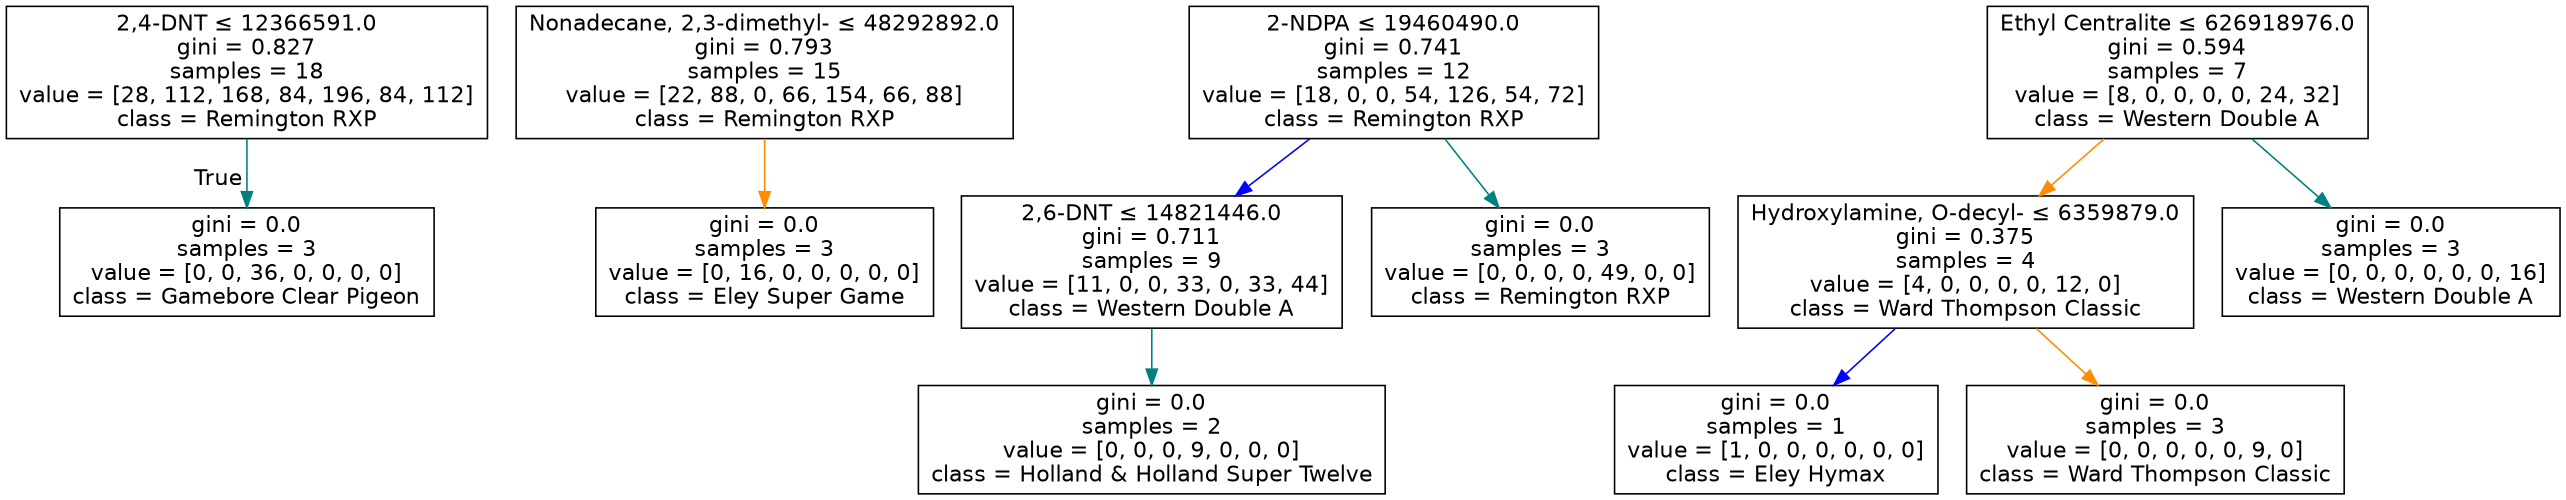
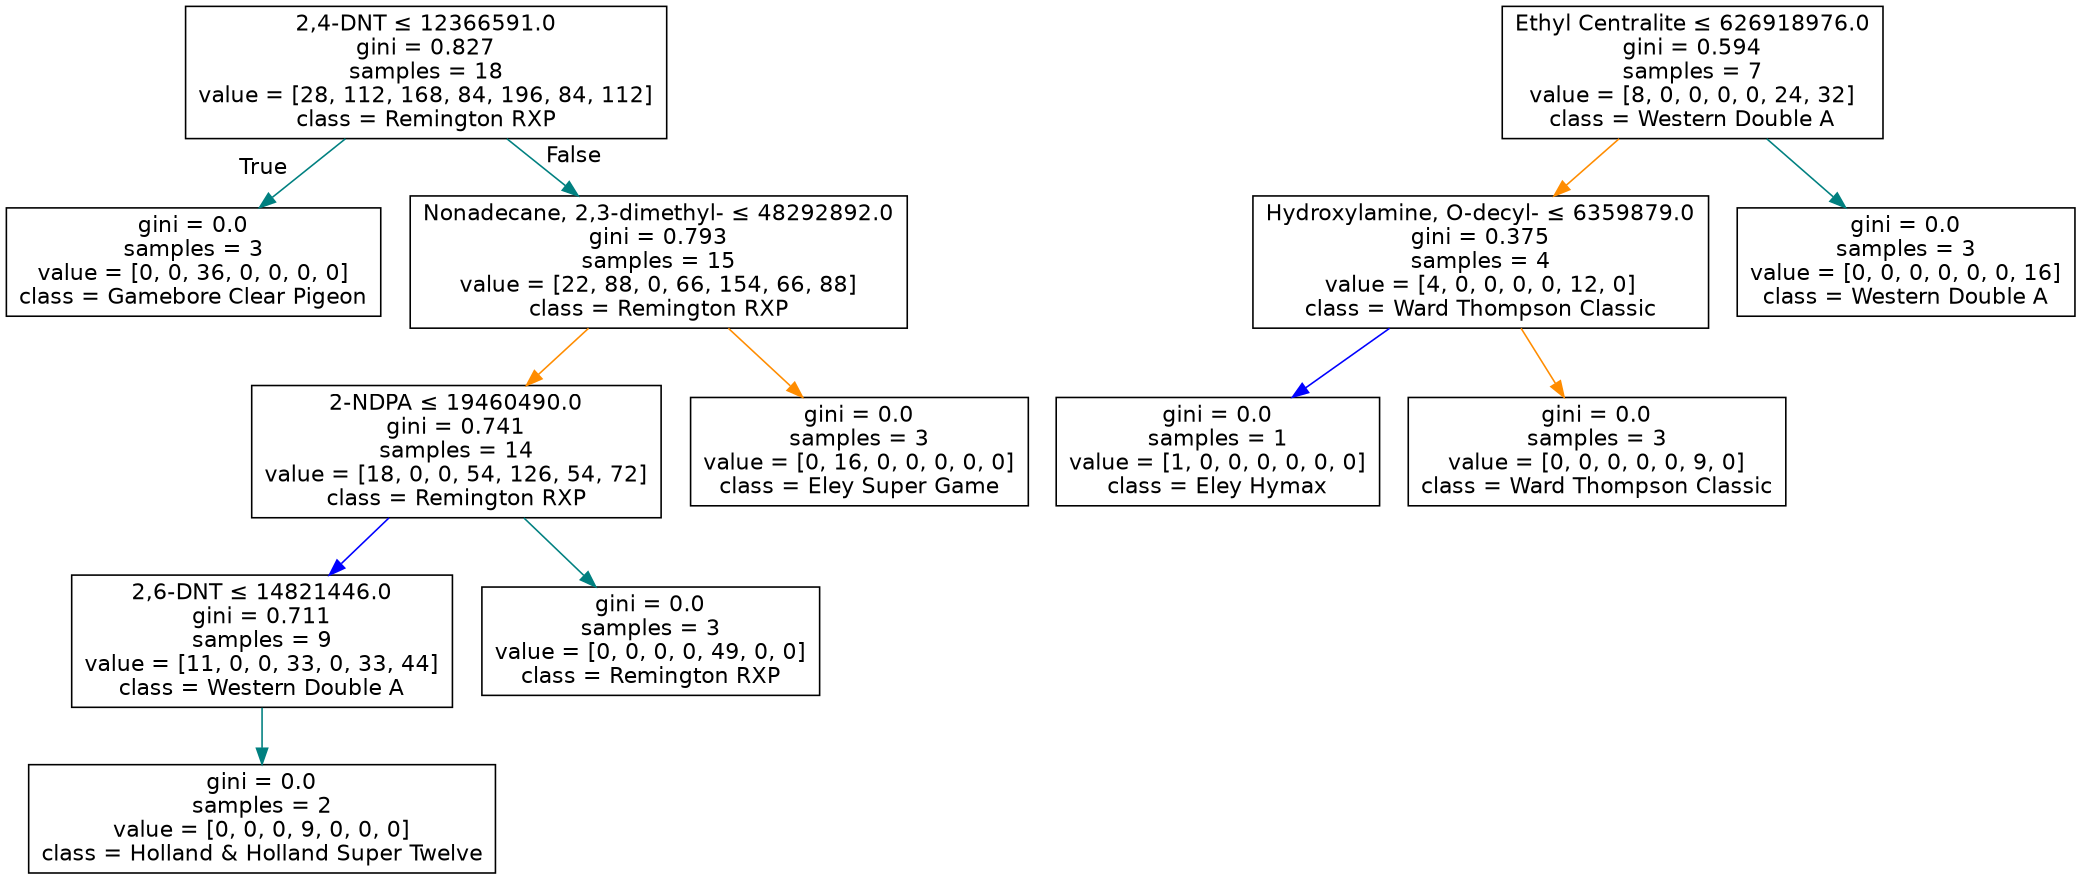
node "2-NDPA ≤ 19460490.0": text "samples = 12" -> "samples = 14"
edge "2,4-DNT ≤ 12366591.0" -> "Nonadecane, 2,3-dimethyl- ≤ 48292892.0": added
edge "Nonadecane, 2,3-dimethyl- ≤ 48292892.0" -> "2-NDPA ≤ 19460490.0": added
